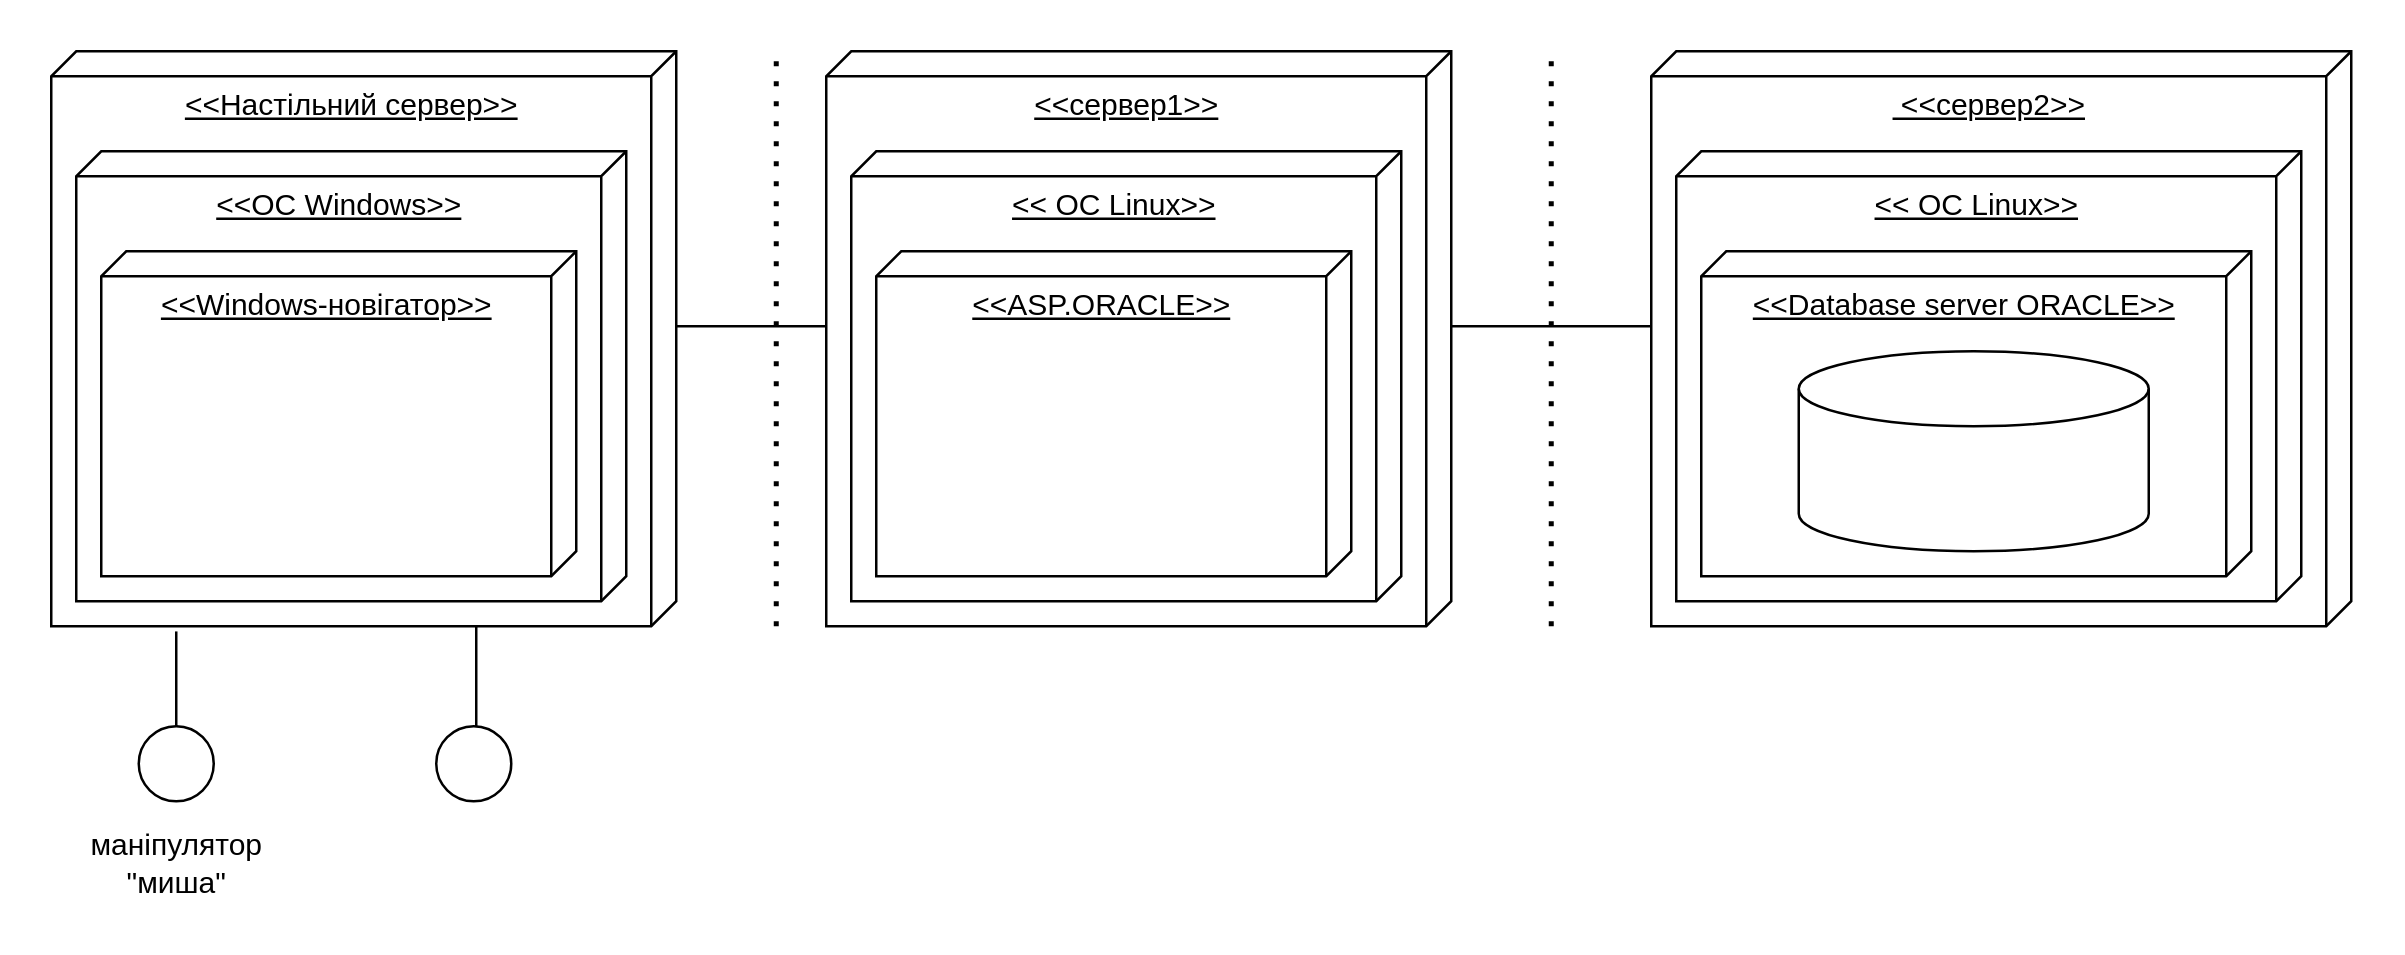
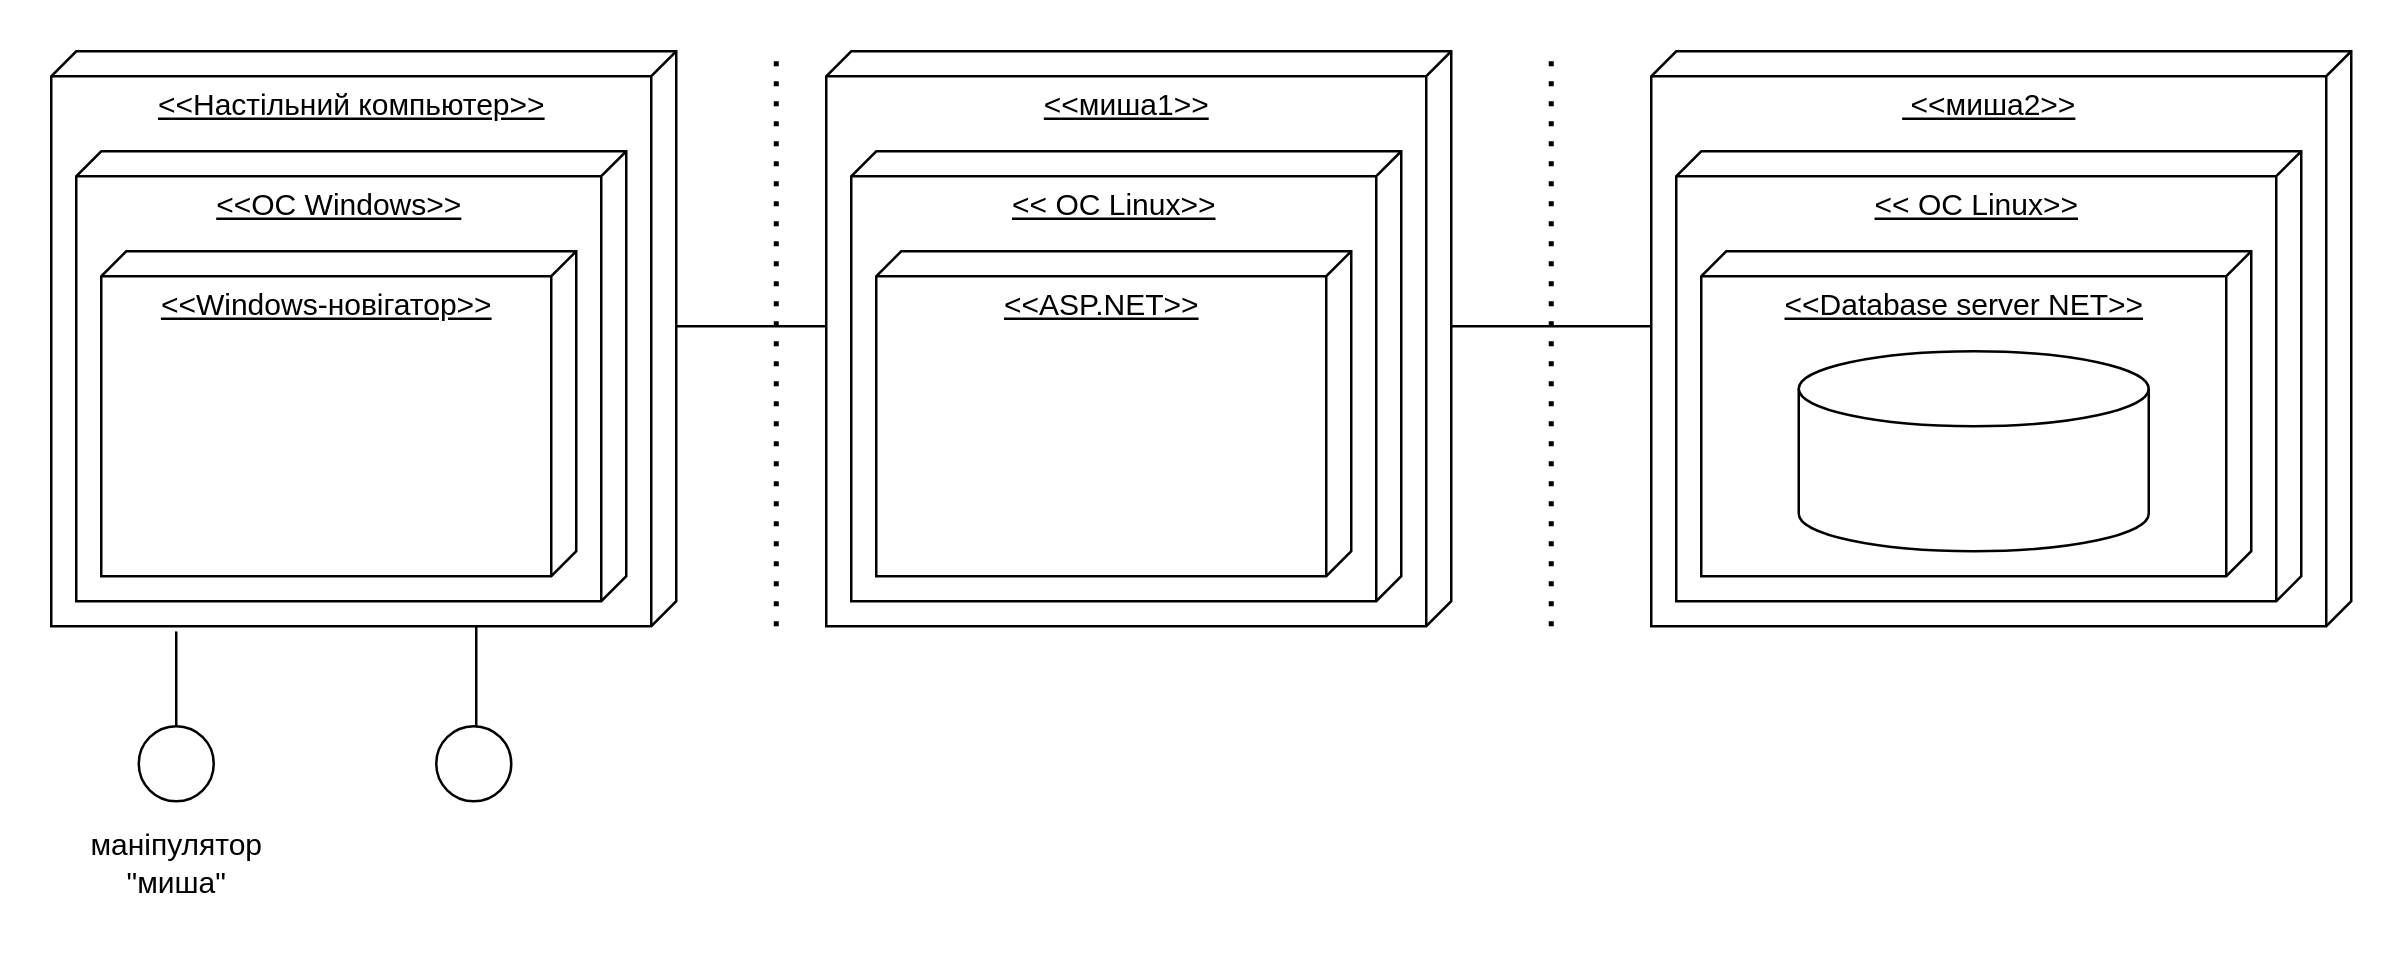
node "<<Настільний сервер>>": label "<<Настільний сервер>>" -> "<<Настільний компьютер>>"
node "<<сервер1>>": label "<<сервер1>>" -> "<<миша1>>"
node "<<сервер2>>": label "<<сервер2>>" -> "<<миша2>>"
node "<<ASP.ORACLE>>": label "<<ASP.ORACLE>>" -> "<<ASP.NET>>"
node "<<Database server ORACLE>>": label "<<Database server ORACLE>>" -> "<<Database server NET>>"
